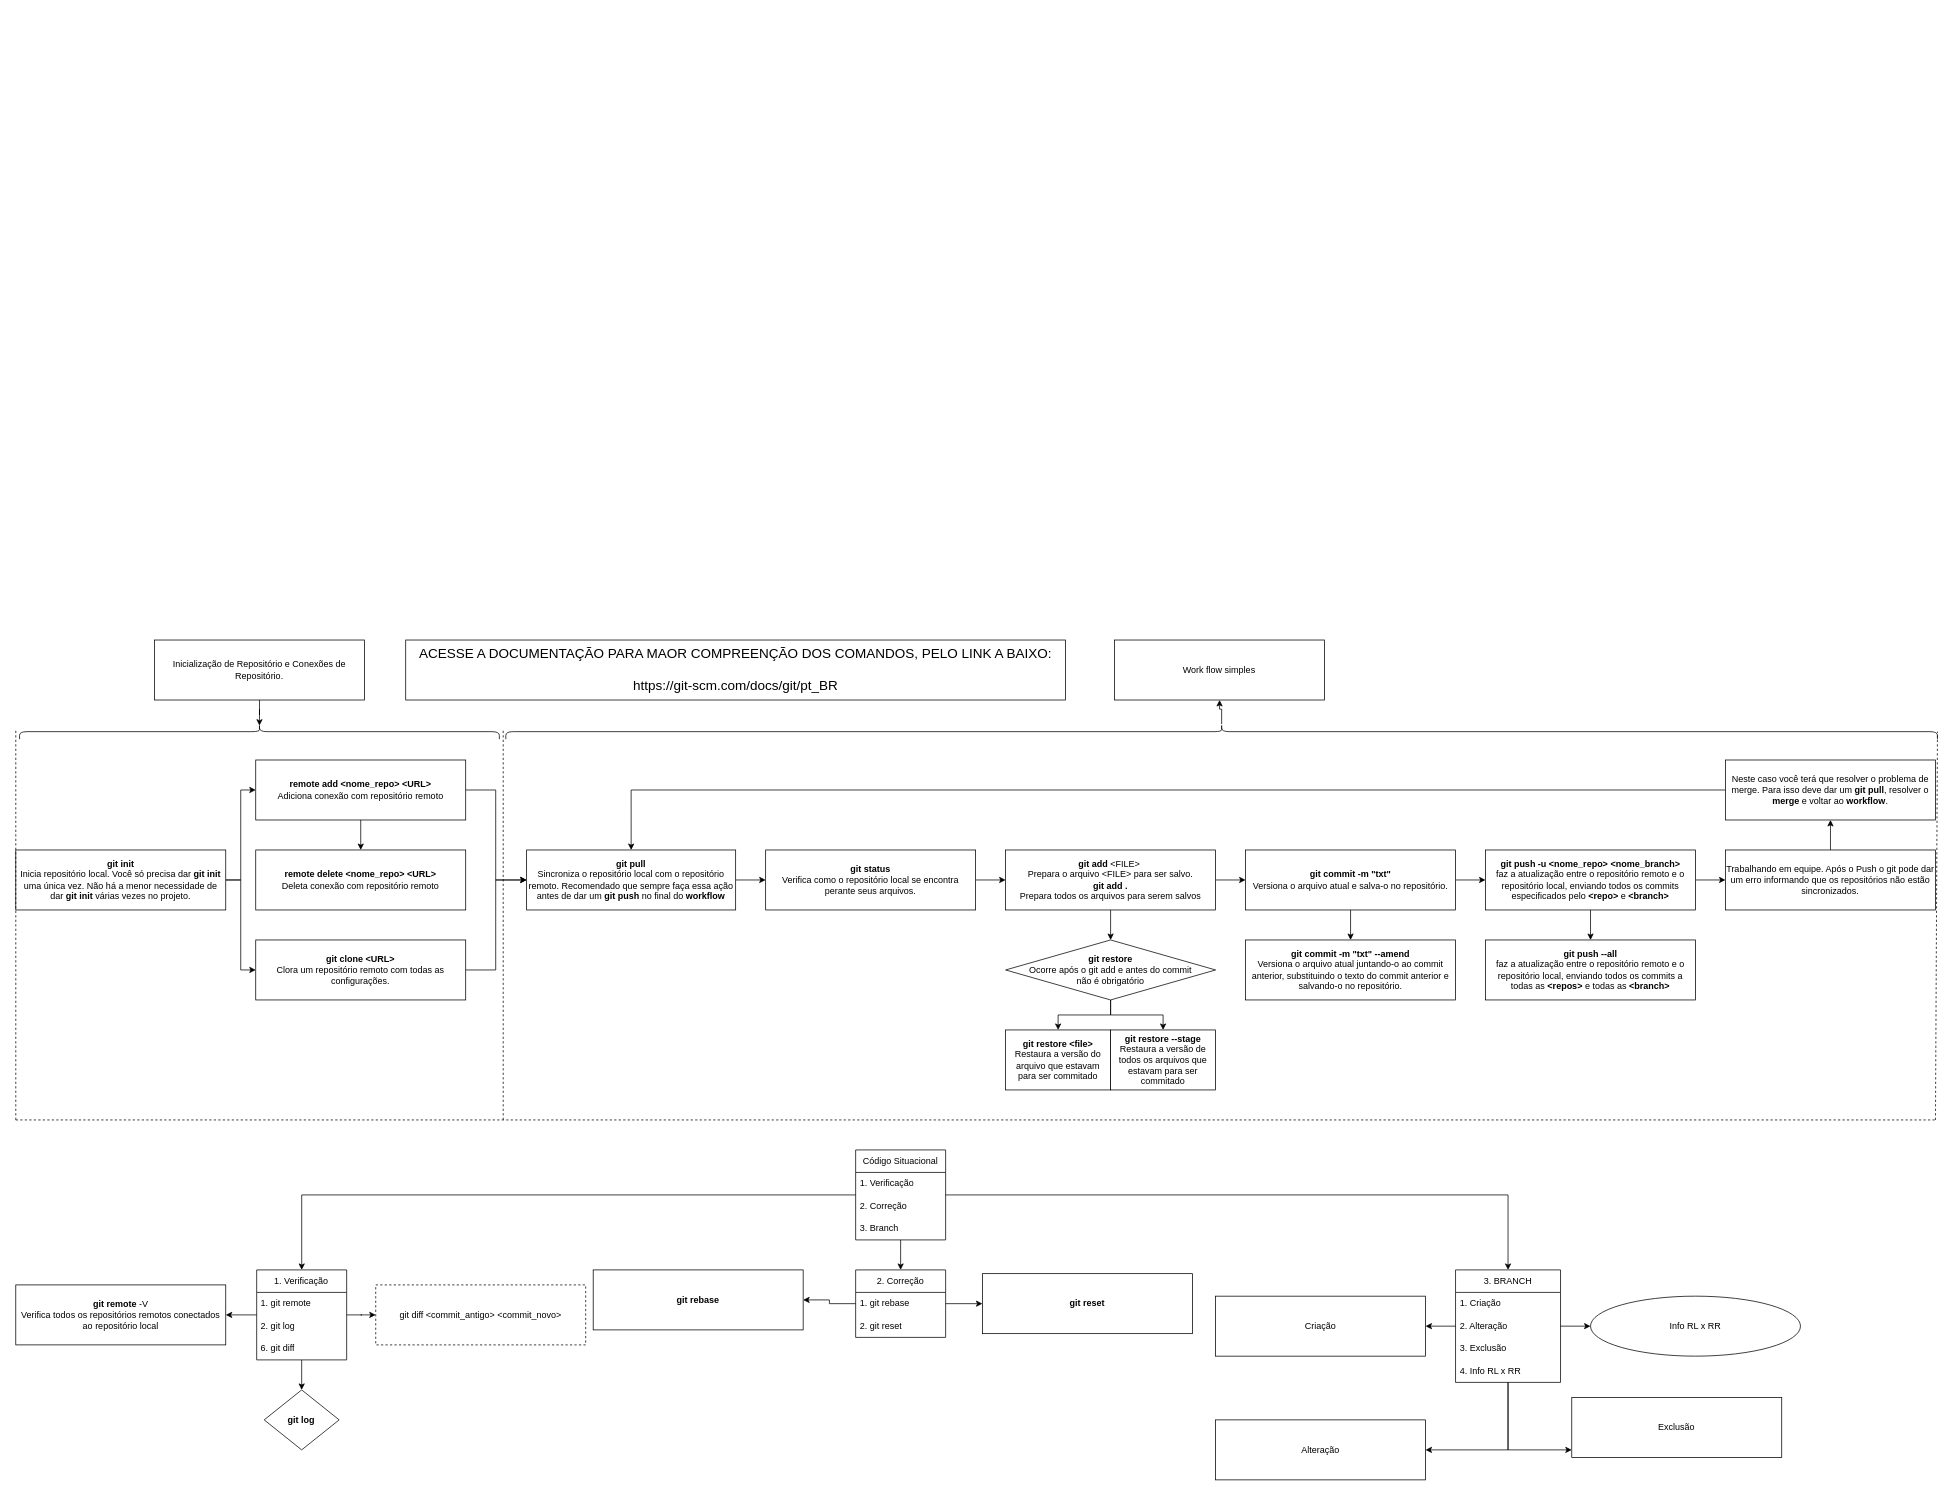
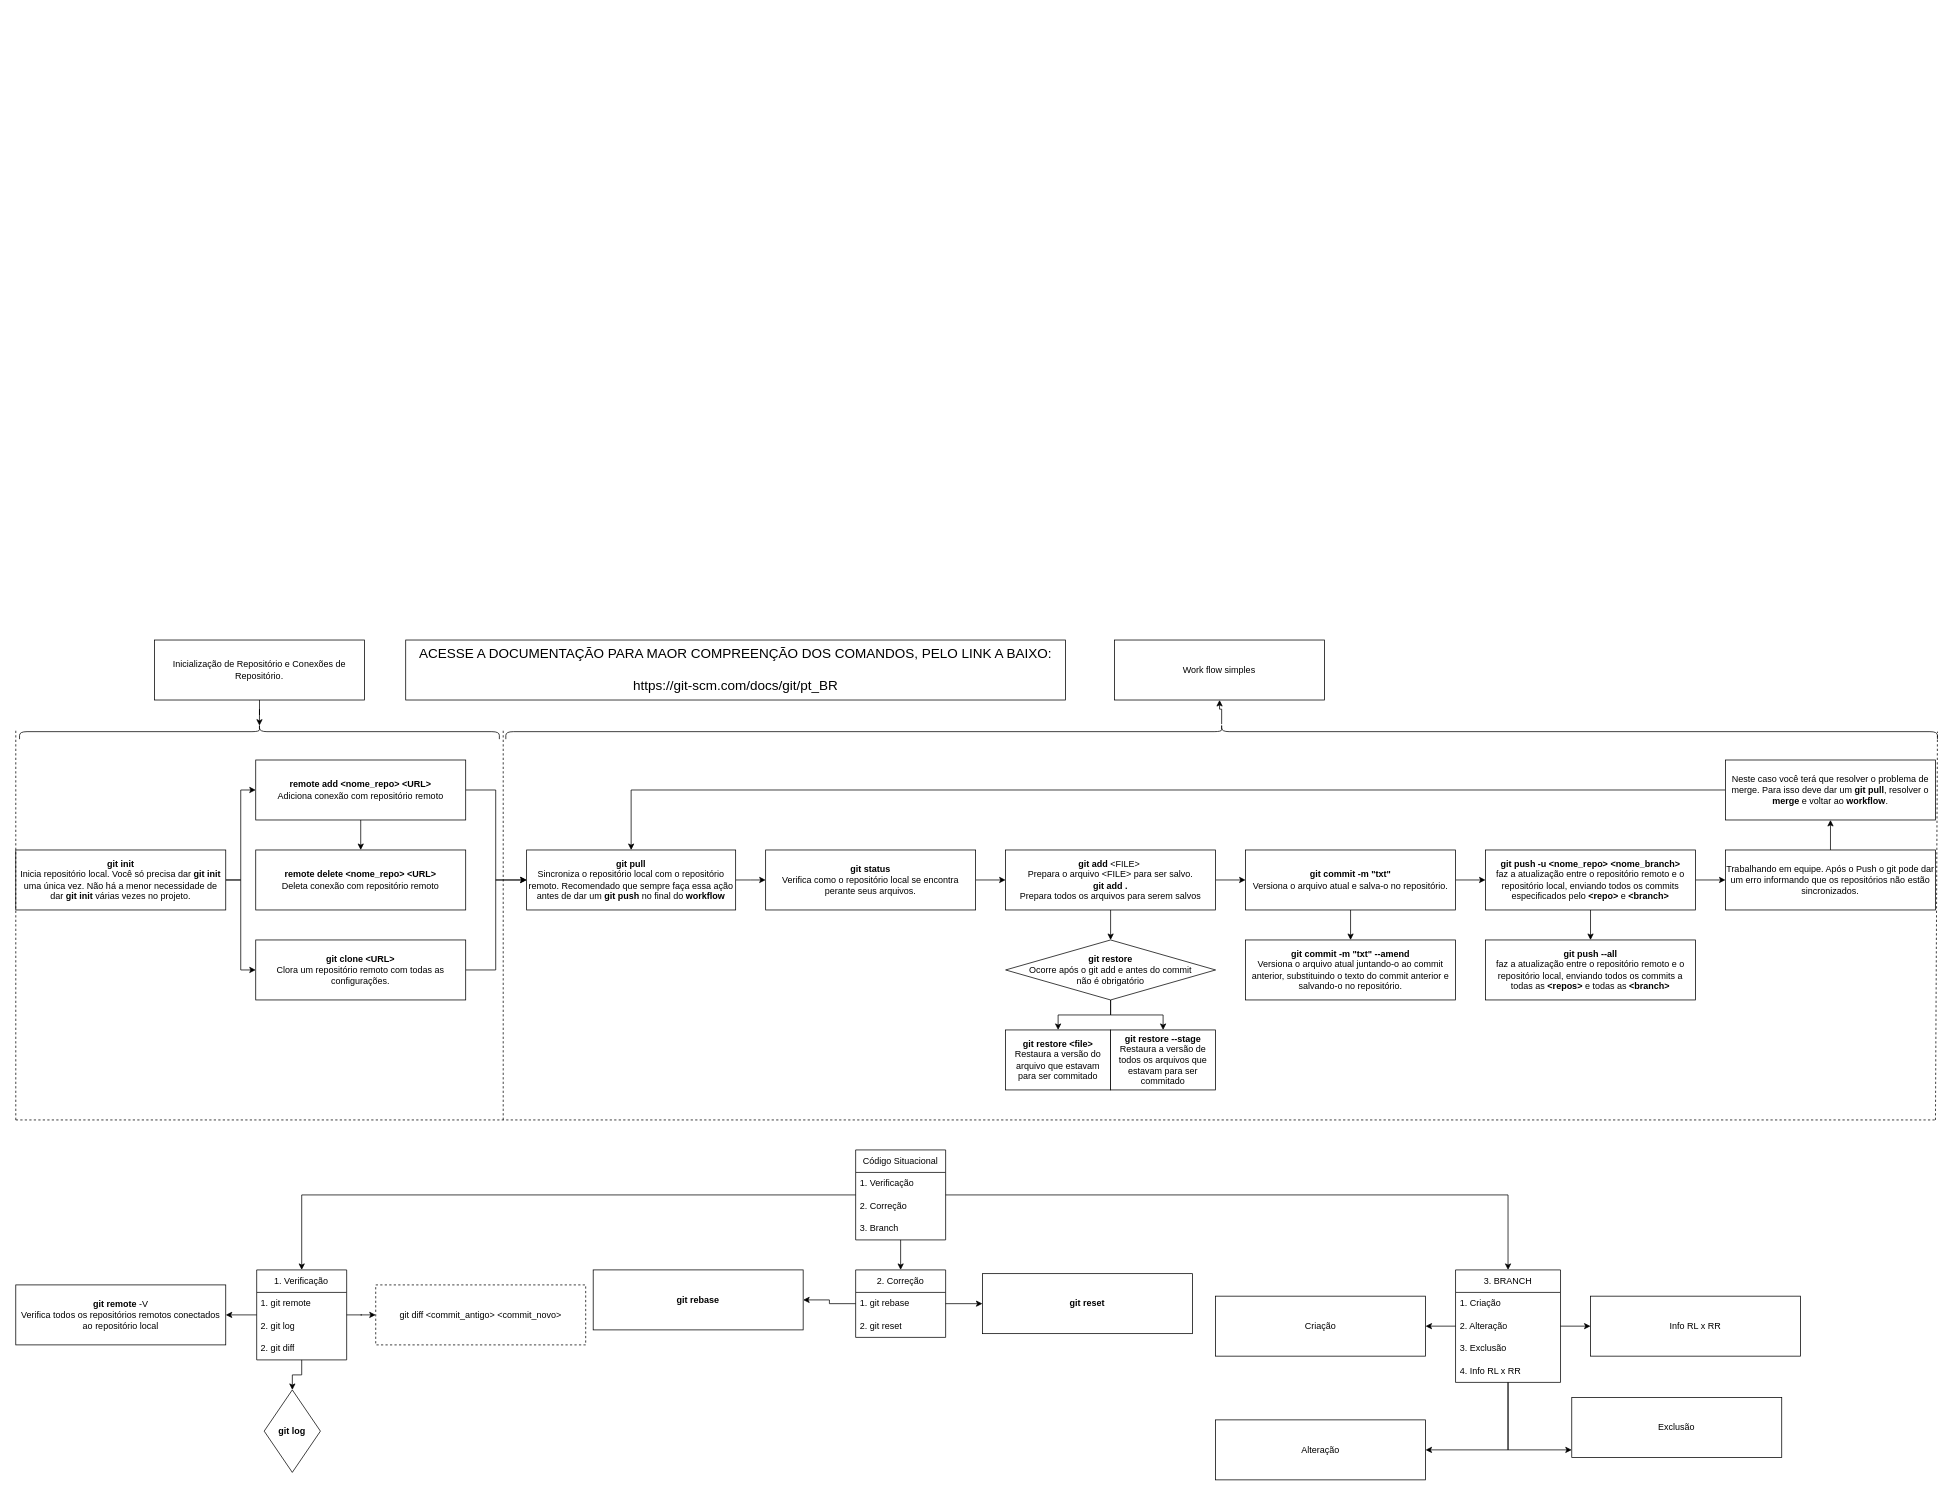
node "Info RL x RR": shape ellipse -> rectangle
node "6. git diff": label "6. git diff" -> "2. git diff"
node "git log": size 75x60 -> 56x83
